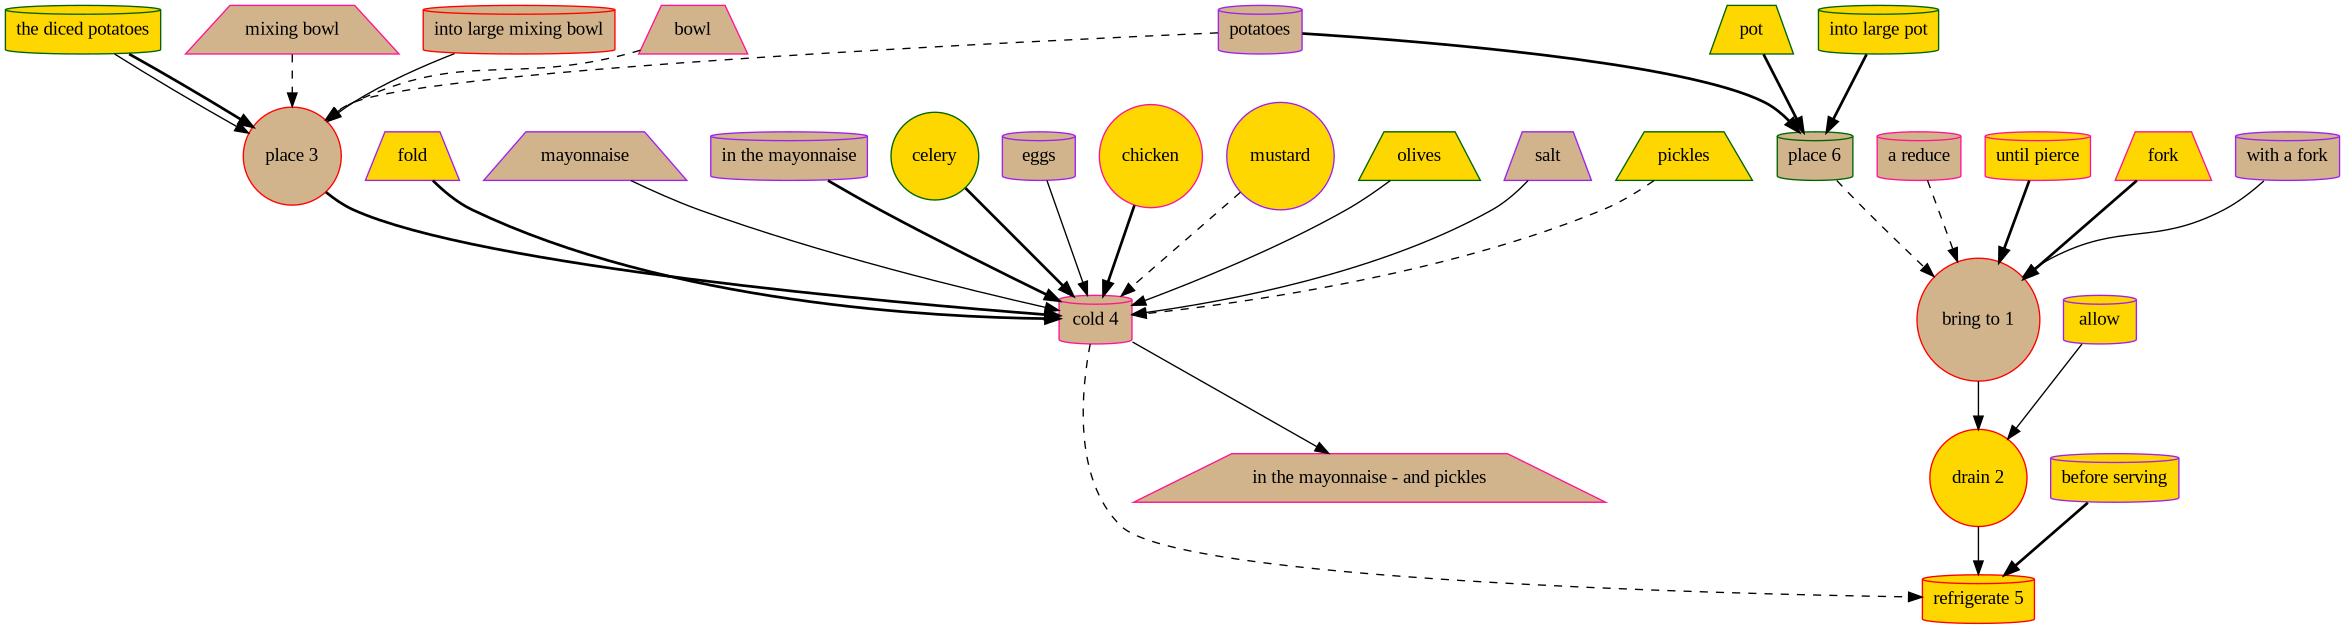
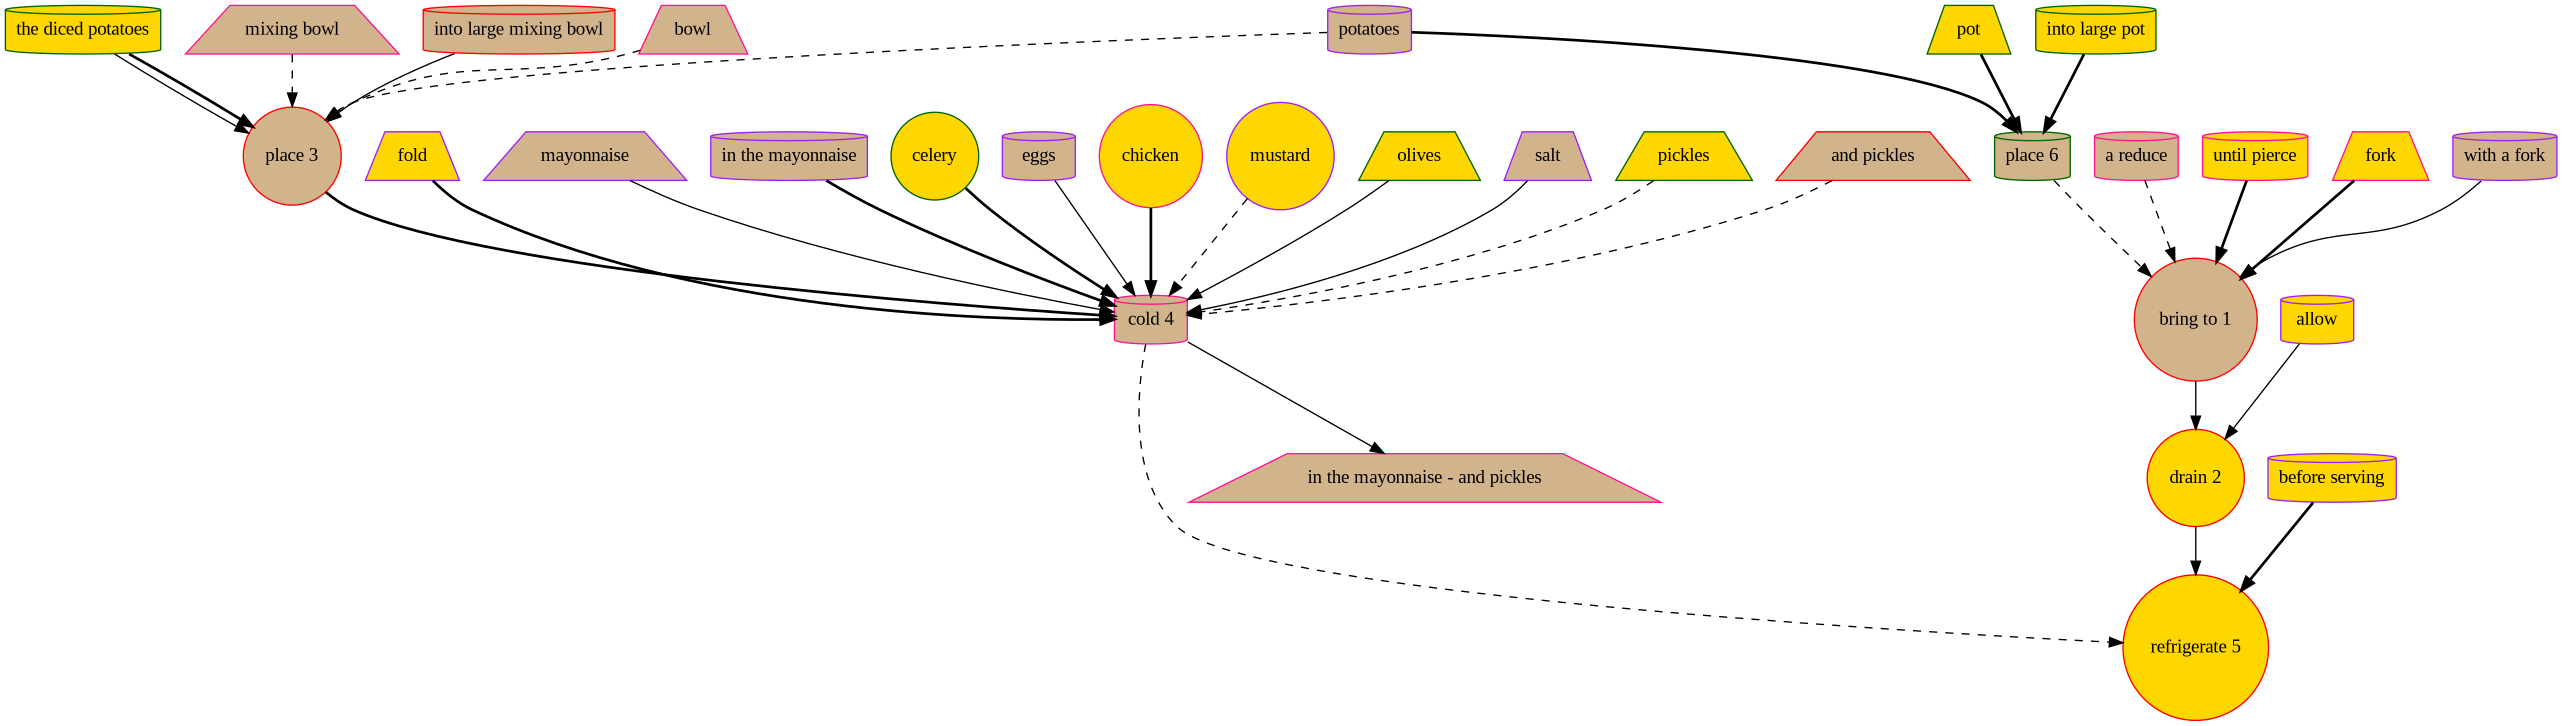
node "and pickles": added
node "refrigerate 5": shape cylinder -> circle
